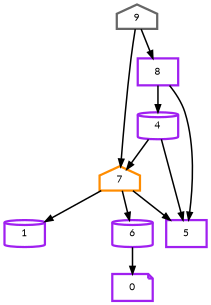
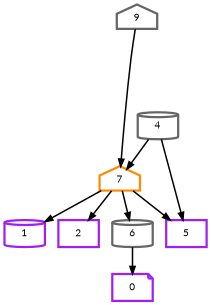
node "8": removed
node "4": color purple -> gray40
node "2": added
node "6": color purple -> gray40
